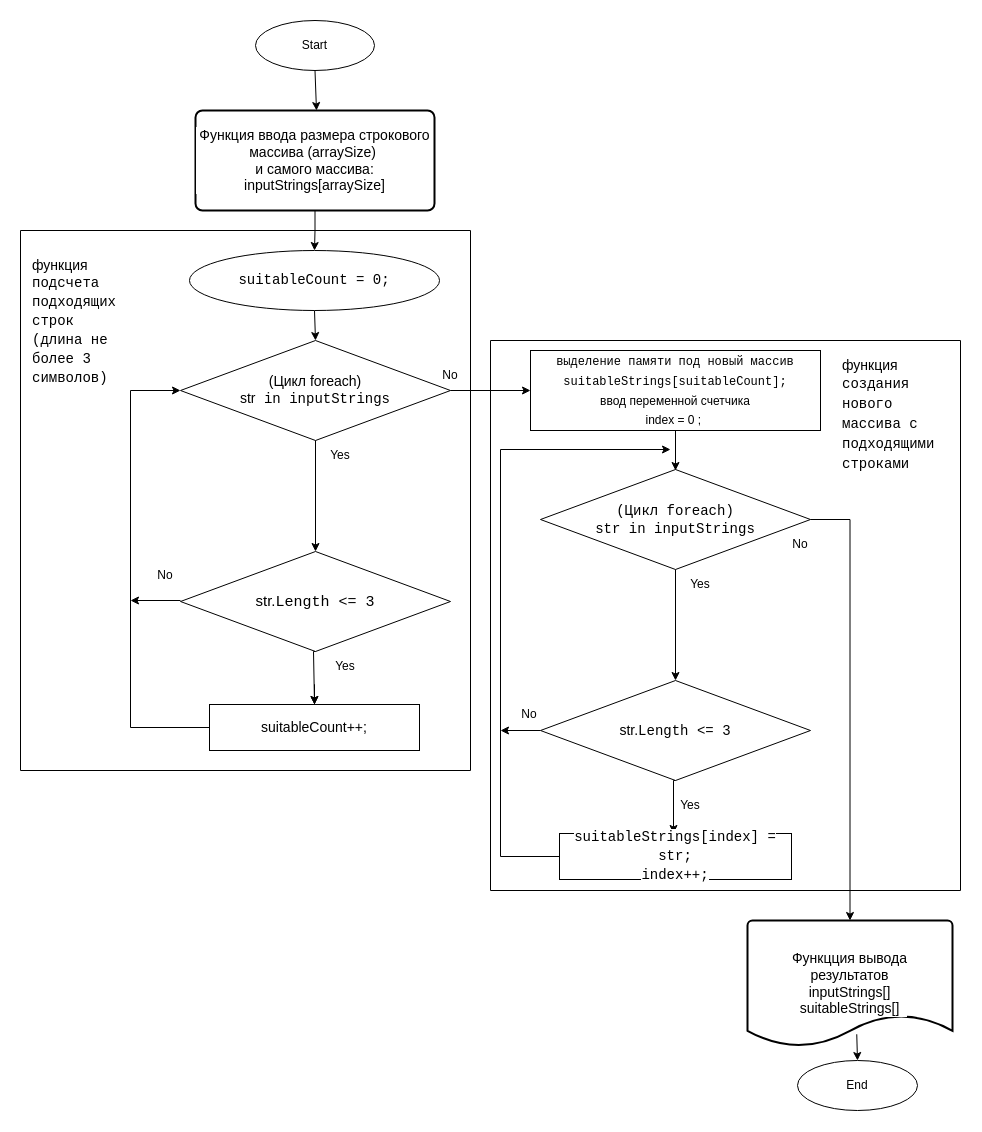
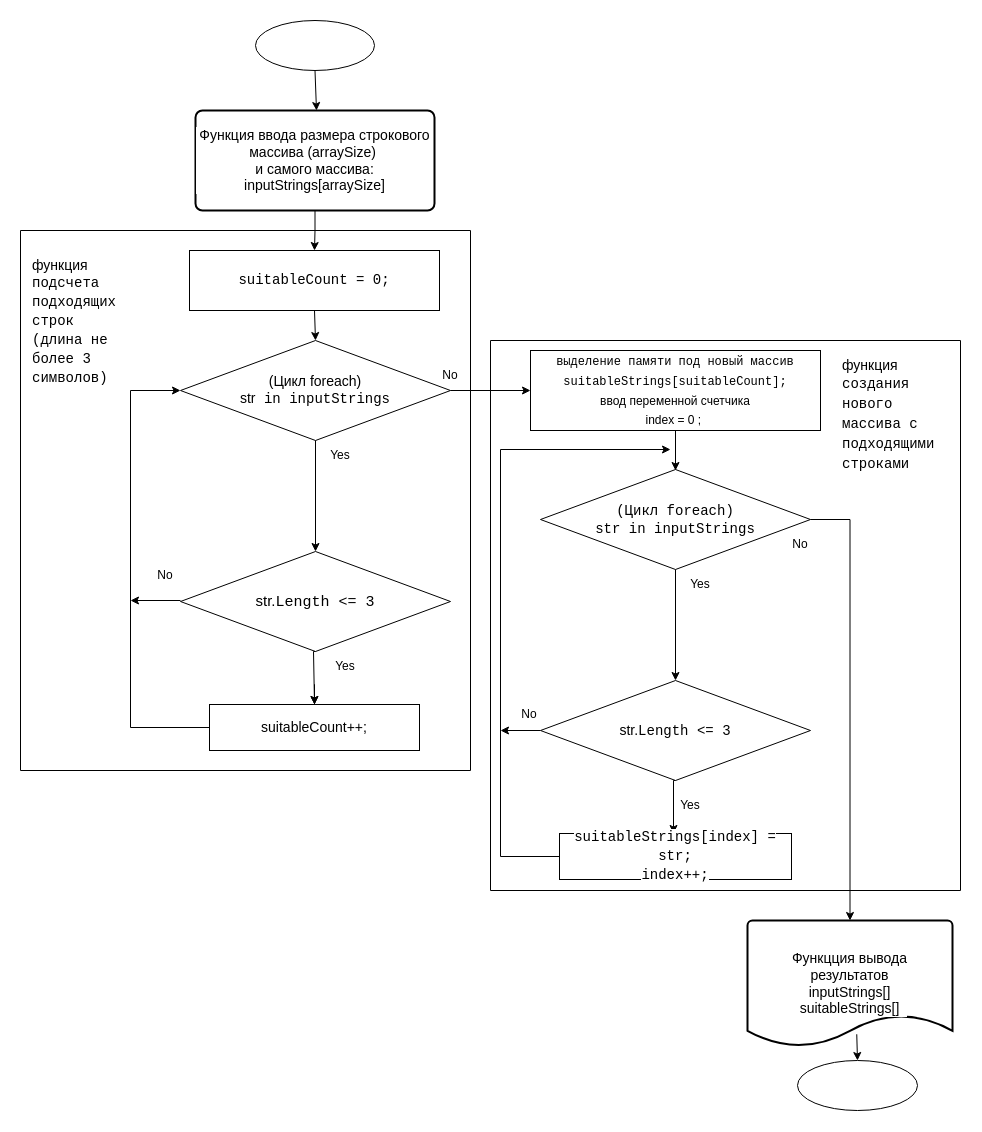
node "Start": removed
node "suitableCount = 0;": shape ellipse -> rectangle
node "End": removed
